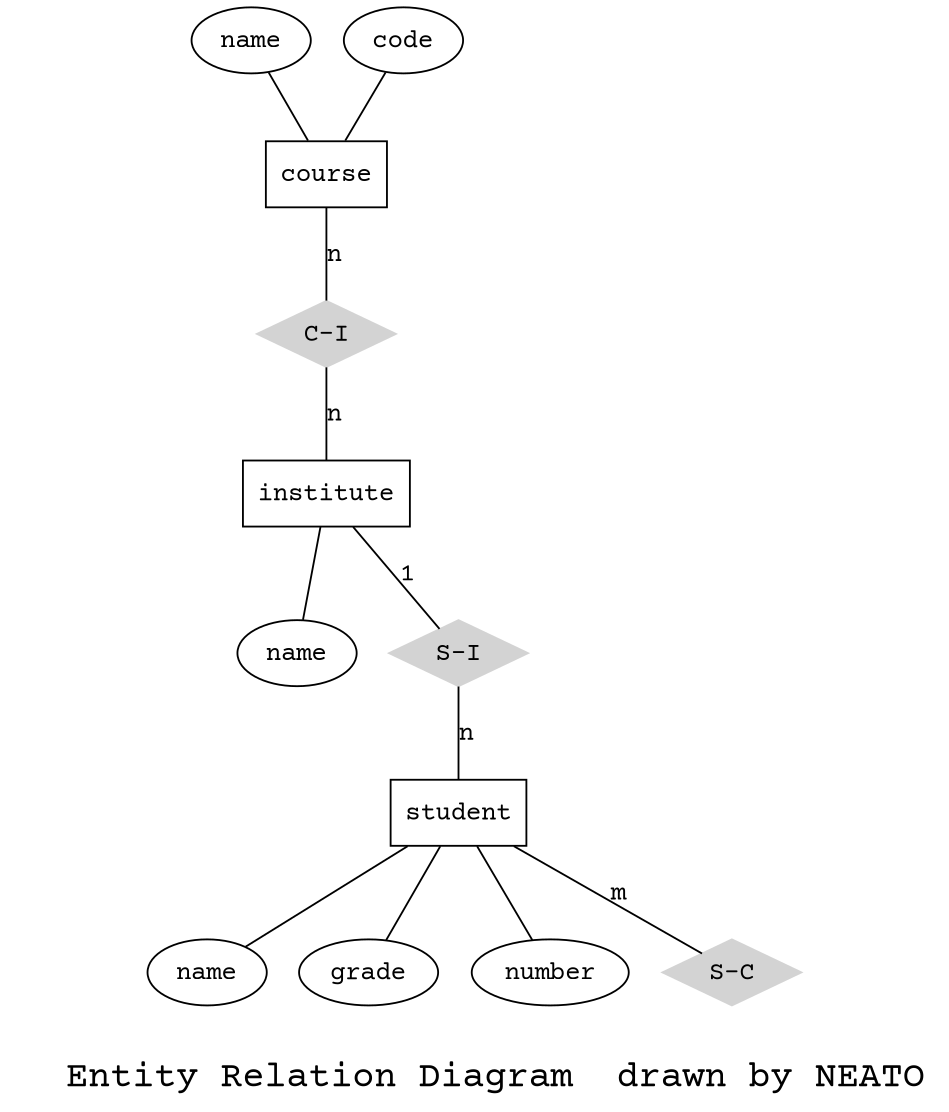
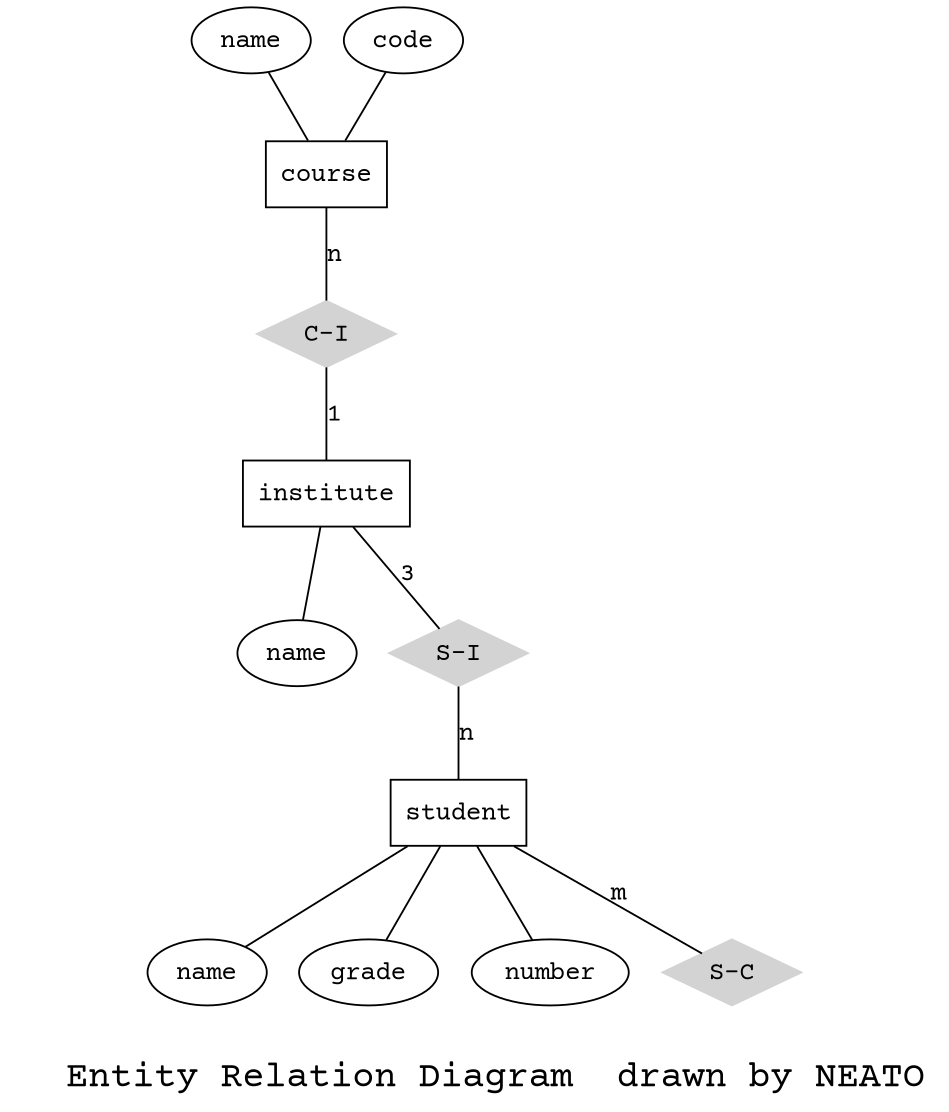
edge "C-I" -- "institute": label "n" -> "1"
edge "institute" -- "S-I": label "1" -> "3"
